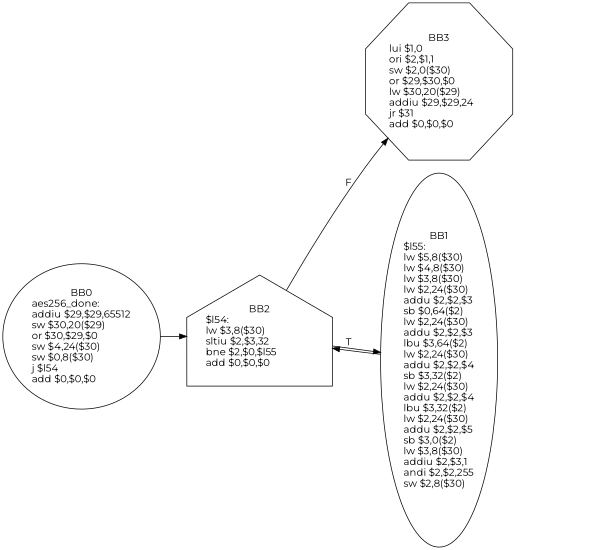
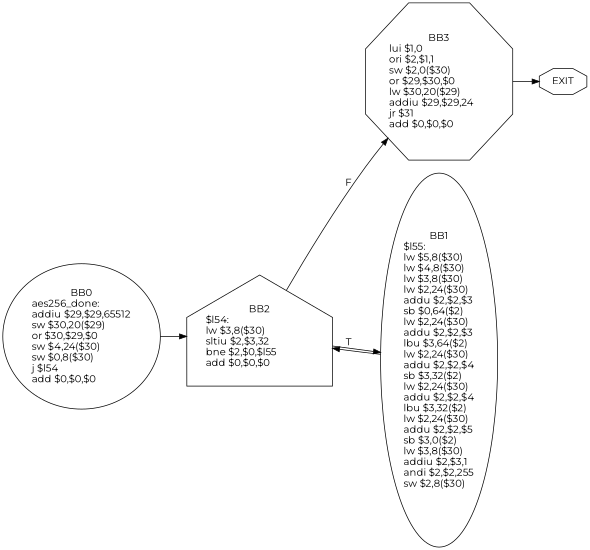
node "EXIT": added
